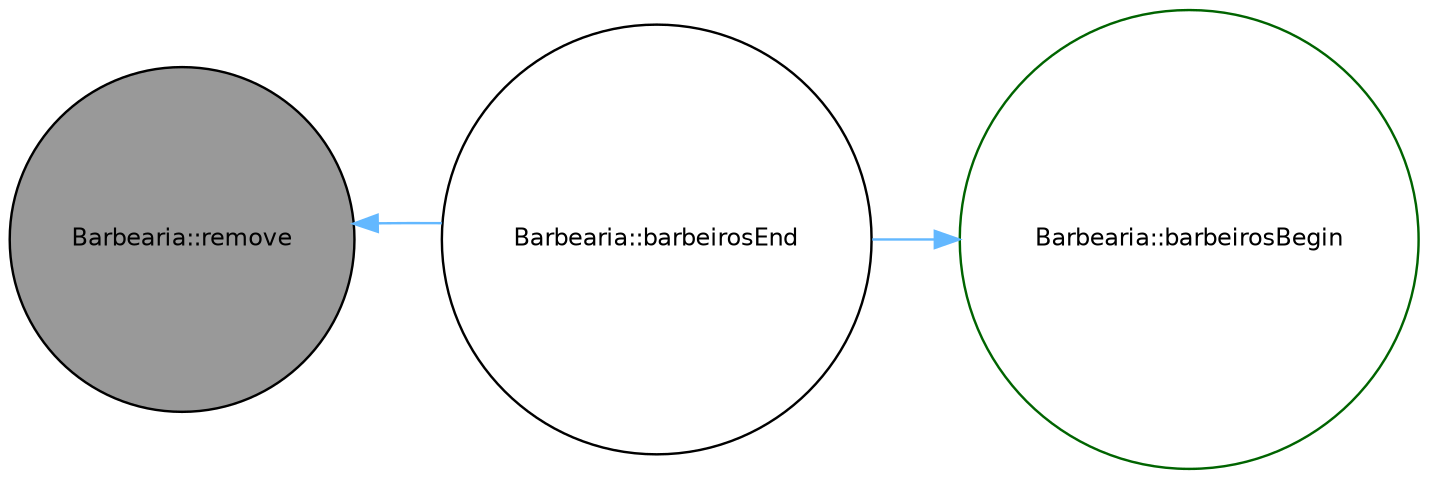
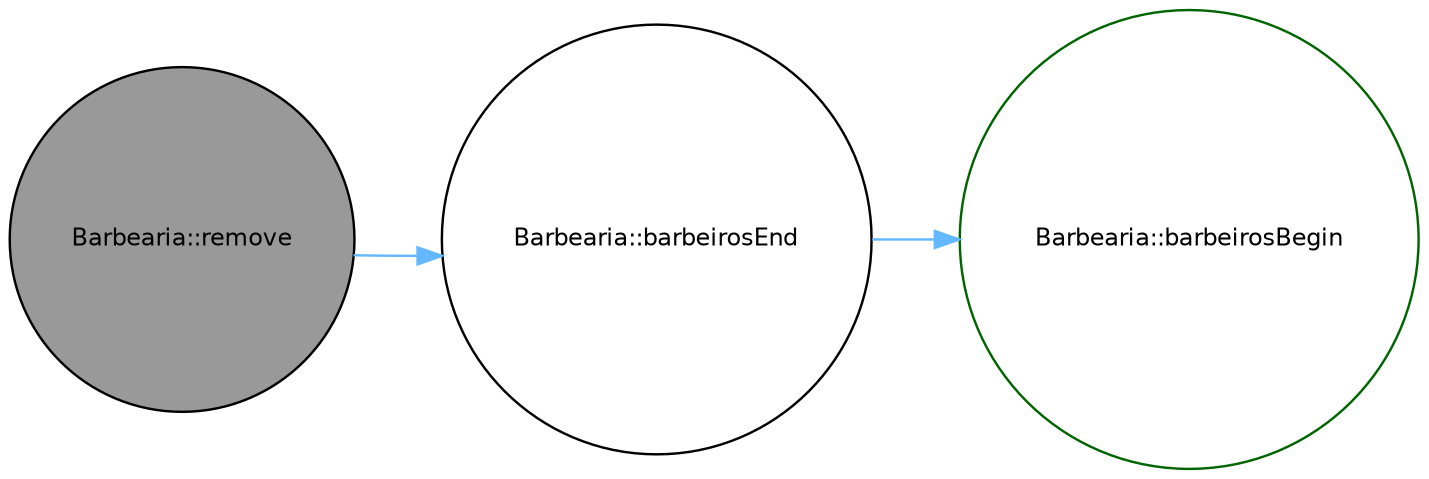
edge "Barbearia::barbeirosEnd" -> "Barbearia::remove": reversed
